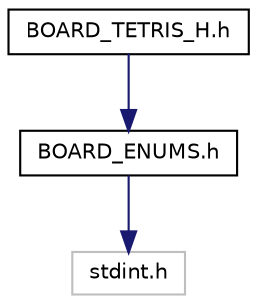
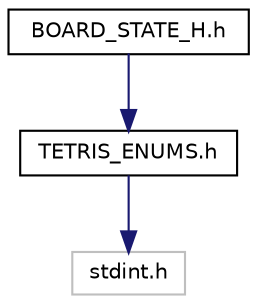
node "BOARD_TETRIS_H.h": label "BOARD_TETRIS_H.h" -> "BOARD_STATE_H.h"
node "BOARD_ENUMS.h": label "BOARD_ENUMS.h" -> "TETRIS_ENUMS.h"
